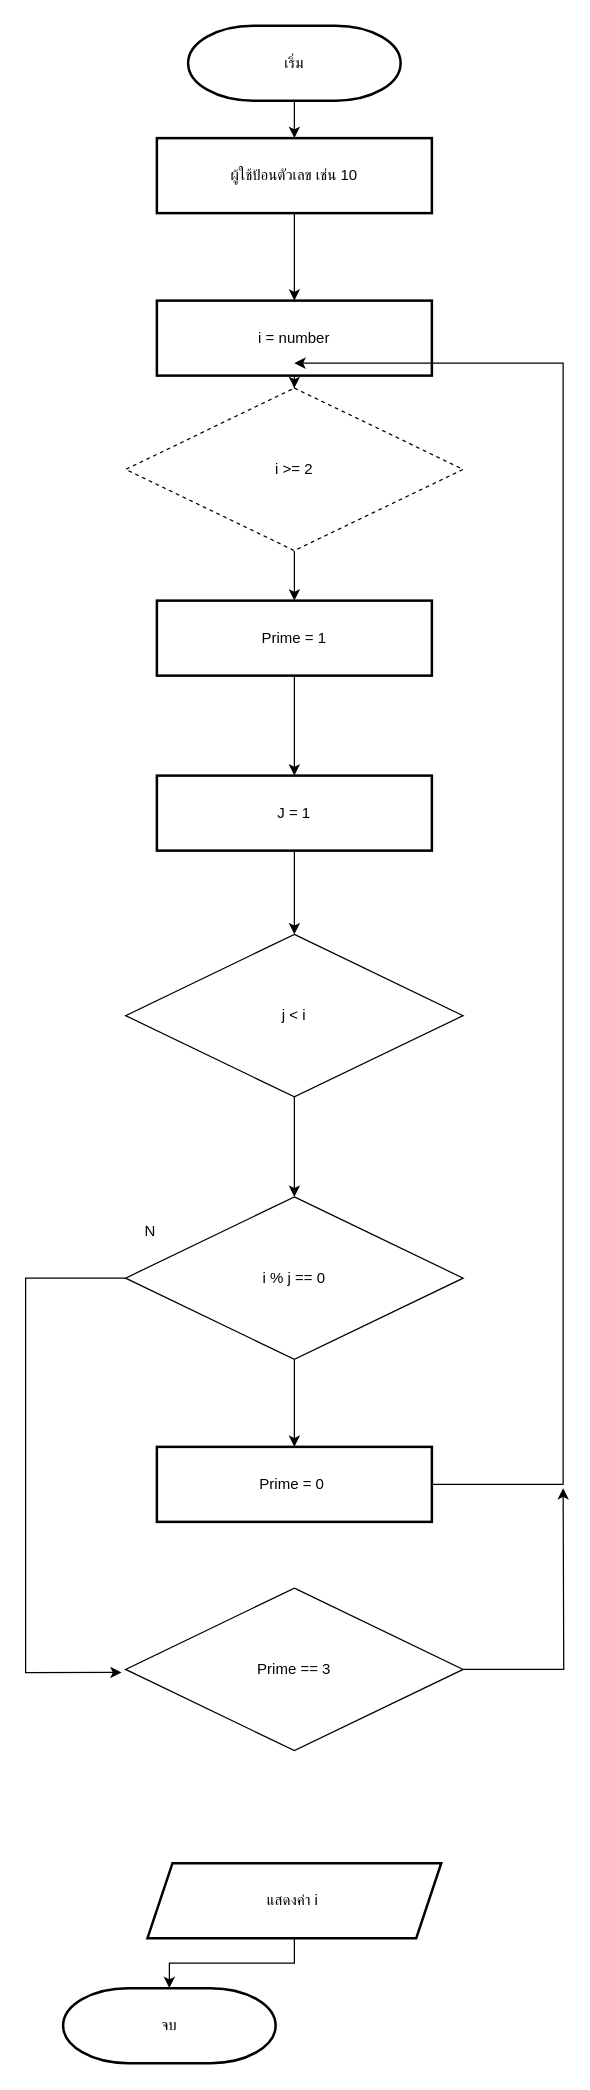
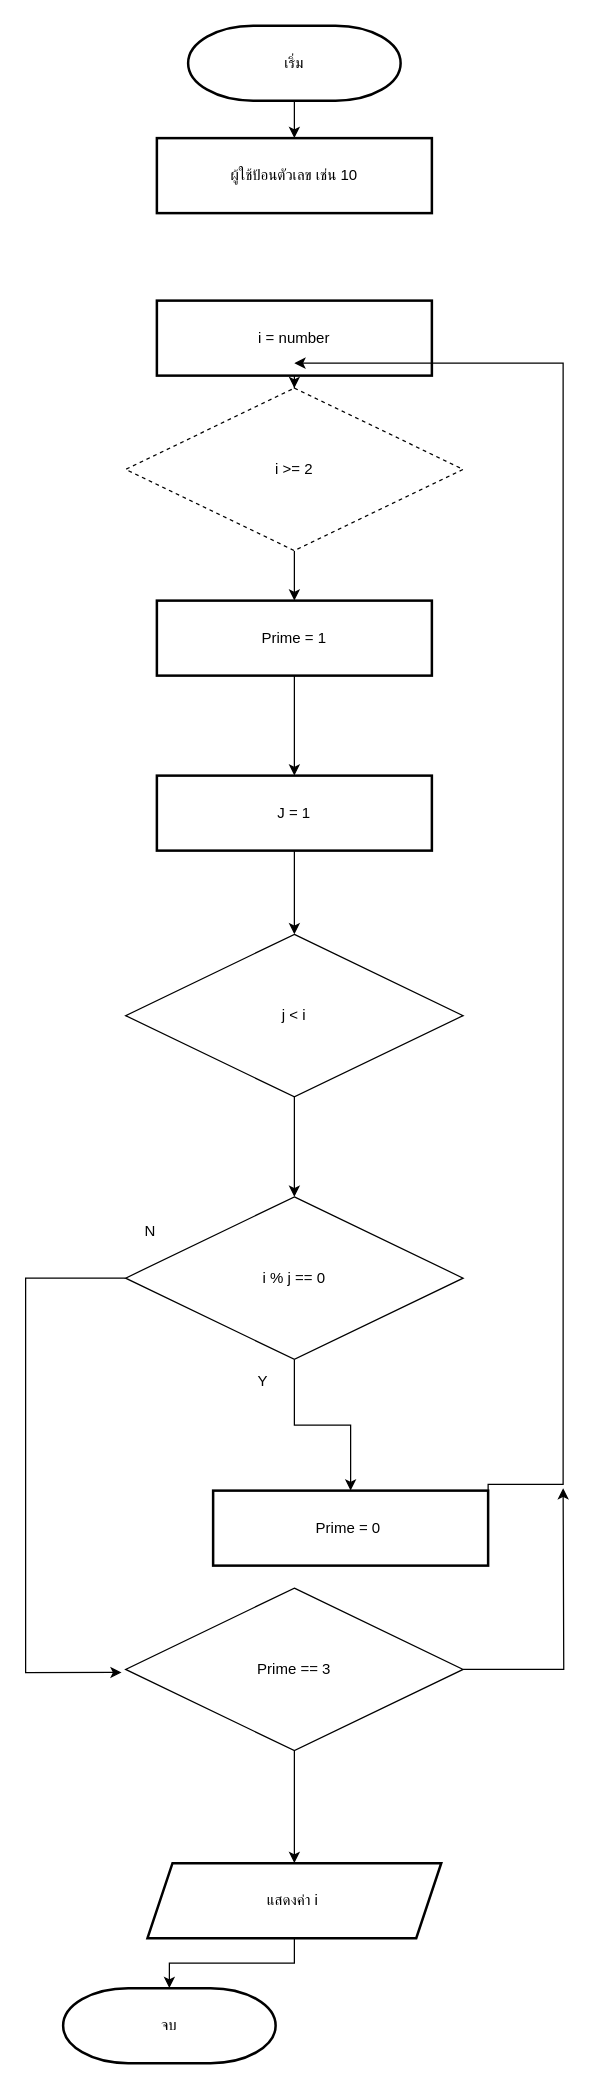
edge "ผู้ใช้ป้อนตัวเลข เช่น 10" -> "i = number": removed
node "Y": added
node "Prime = 0": moved (294, 1484) -> (351, 1528)
edge "Prime == 3" -> "แสดงค่า i": added
